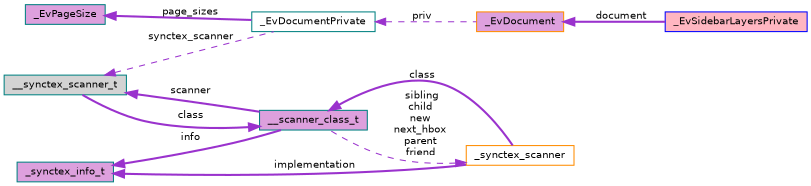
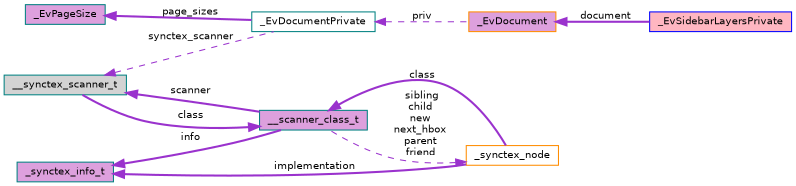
node "_synctex_scanner": label "_synctex_scanner" -> "_synctex_node"
